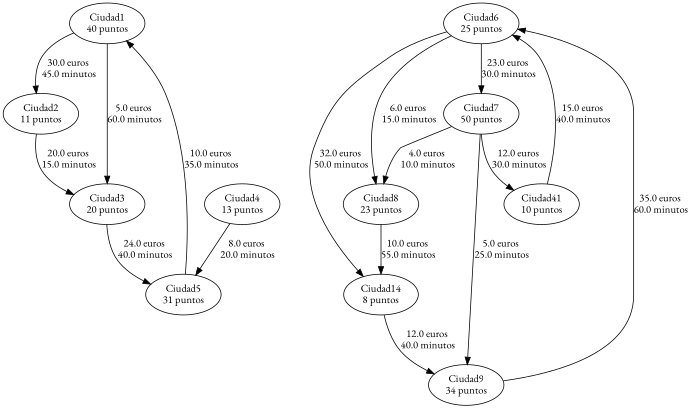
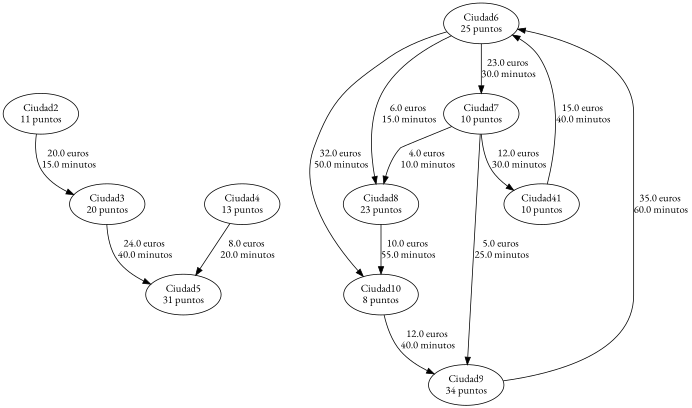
node "Ciudad1 40 puntos": removed
node "Ciudad7 50 puntos": label "Ciudad7 50 puntos" -> "Ciudad7 10 puntos"
node "Ciudad14 8 puntos": label "Ciudad14 8 puntos" -> "Ciudad10 8 puntos"
